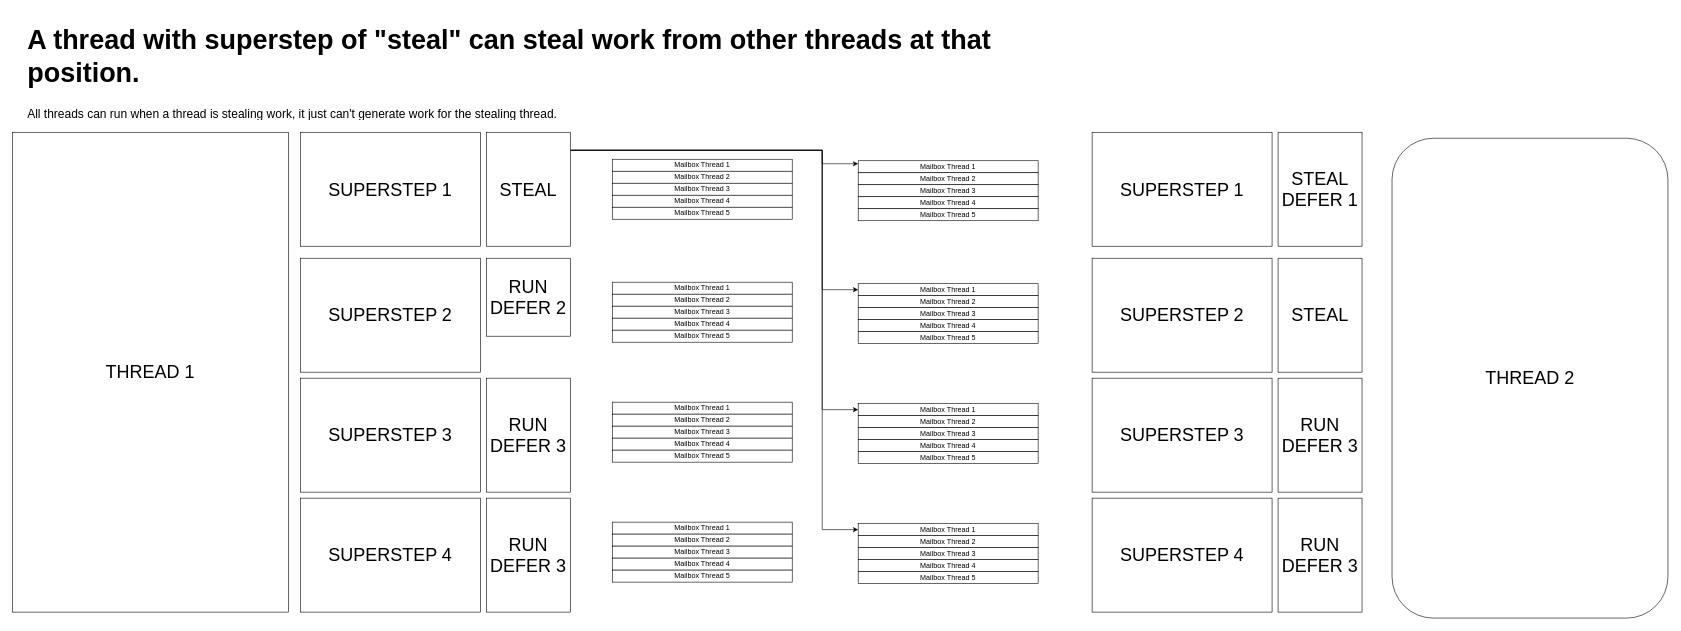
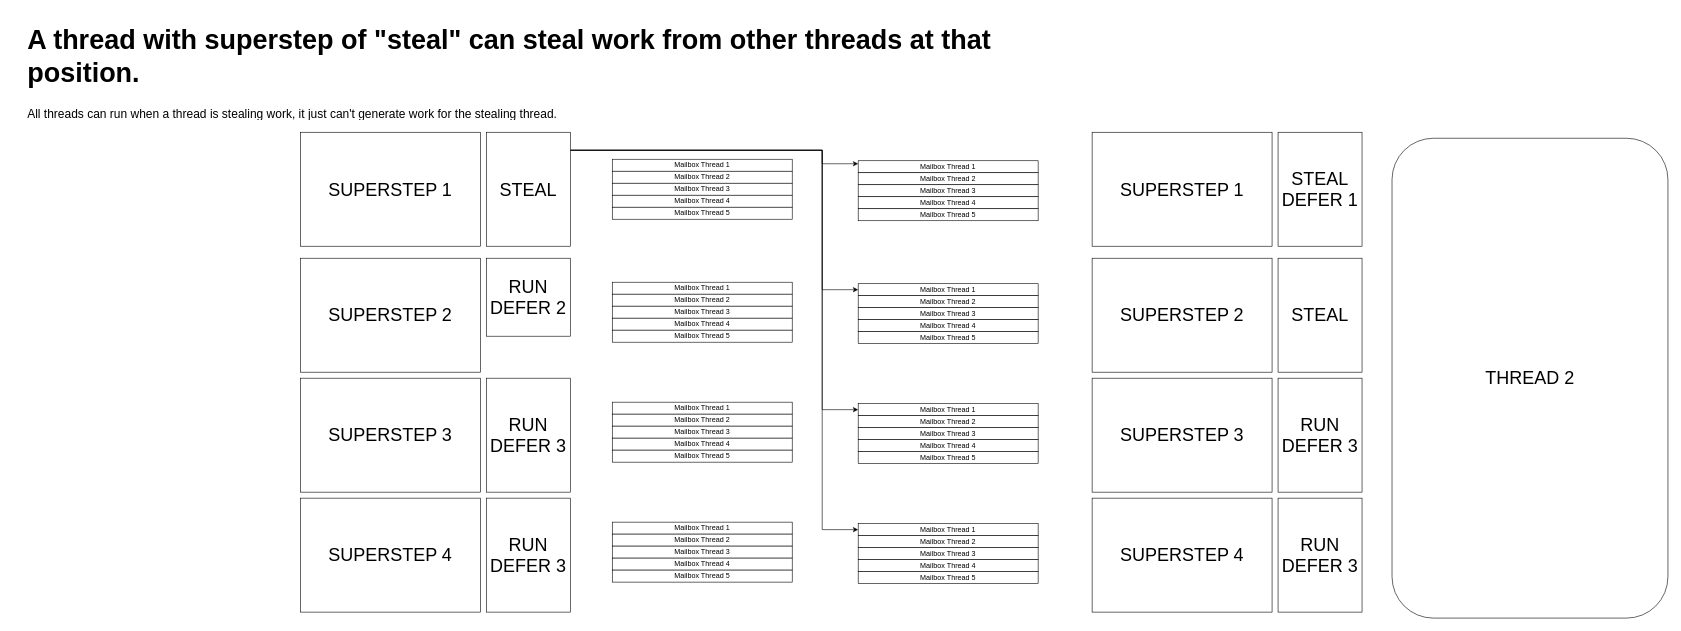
node "THREAD 1": removed
